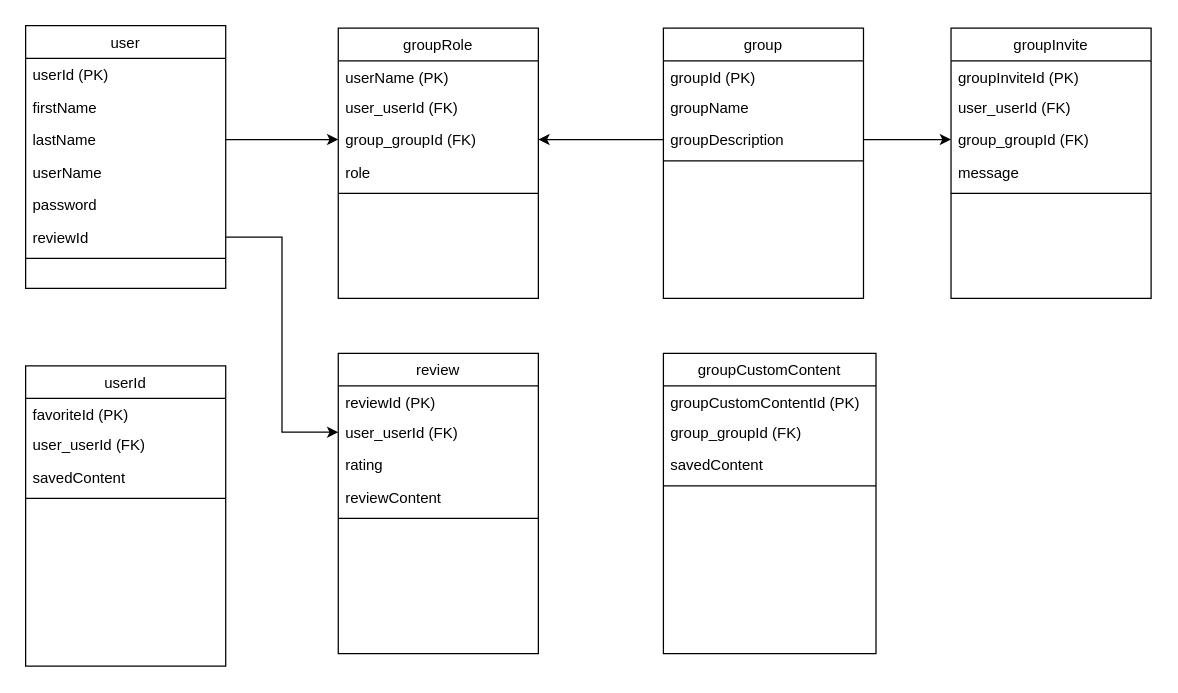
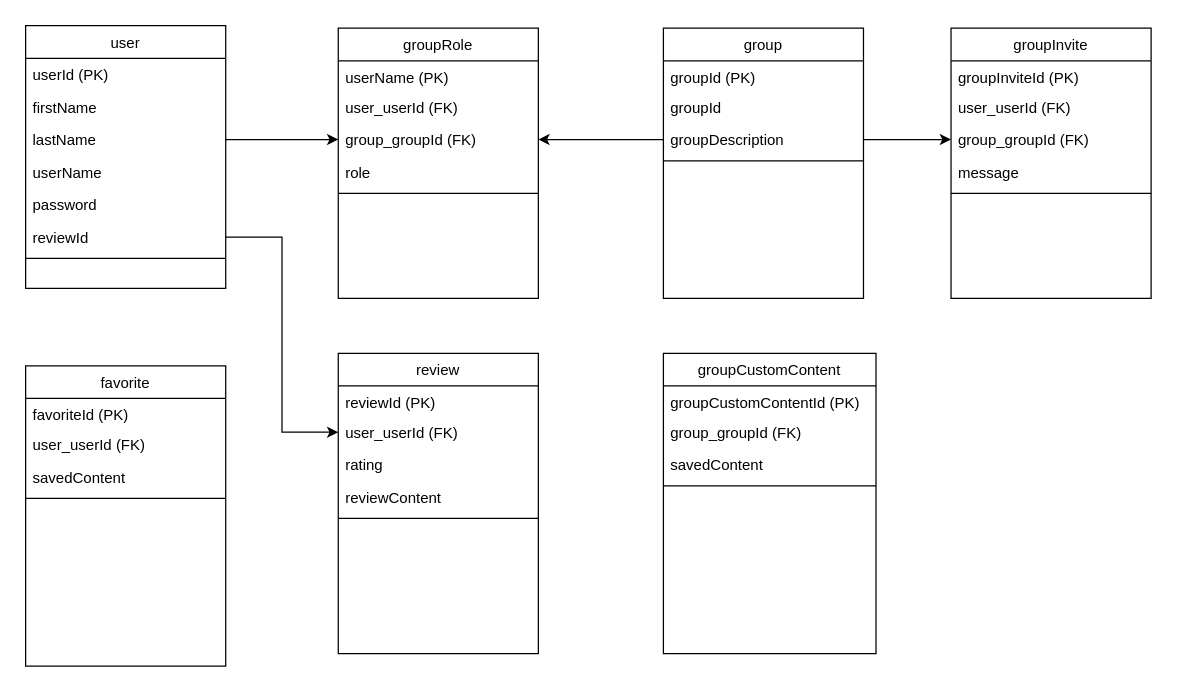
node "groupName": label "groupName" -> "groupId"
node "userId": label "userId" -> "favorite"
